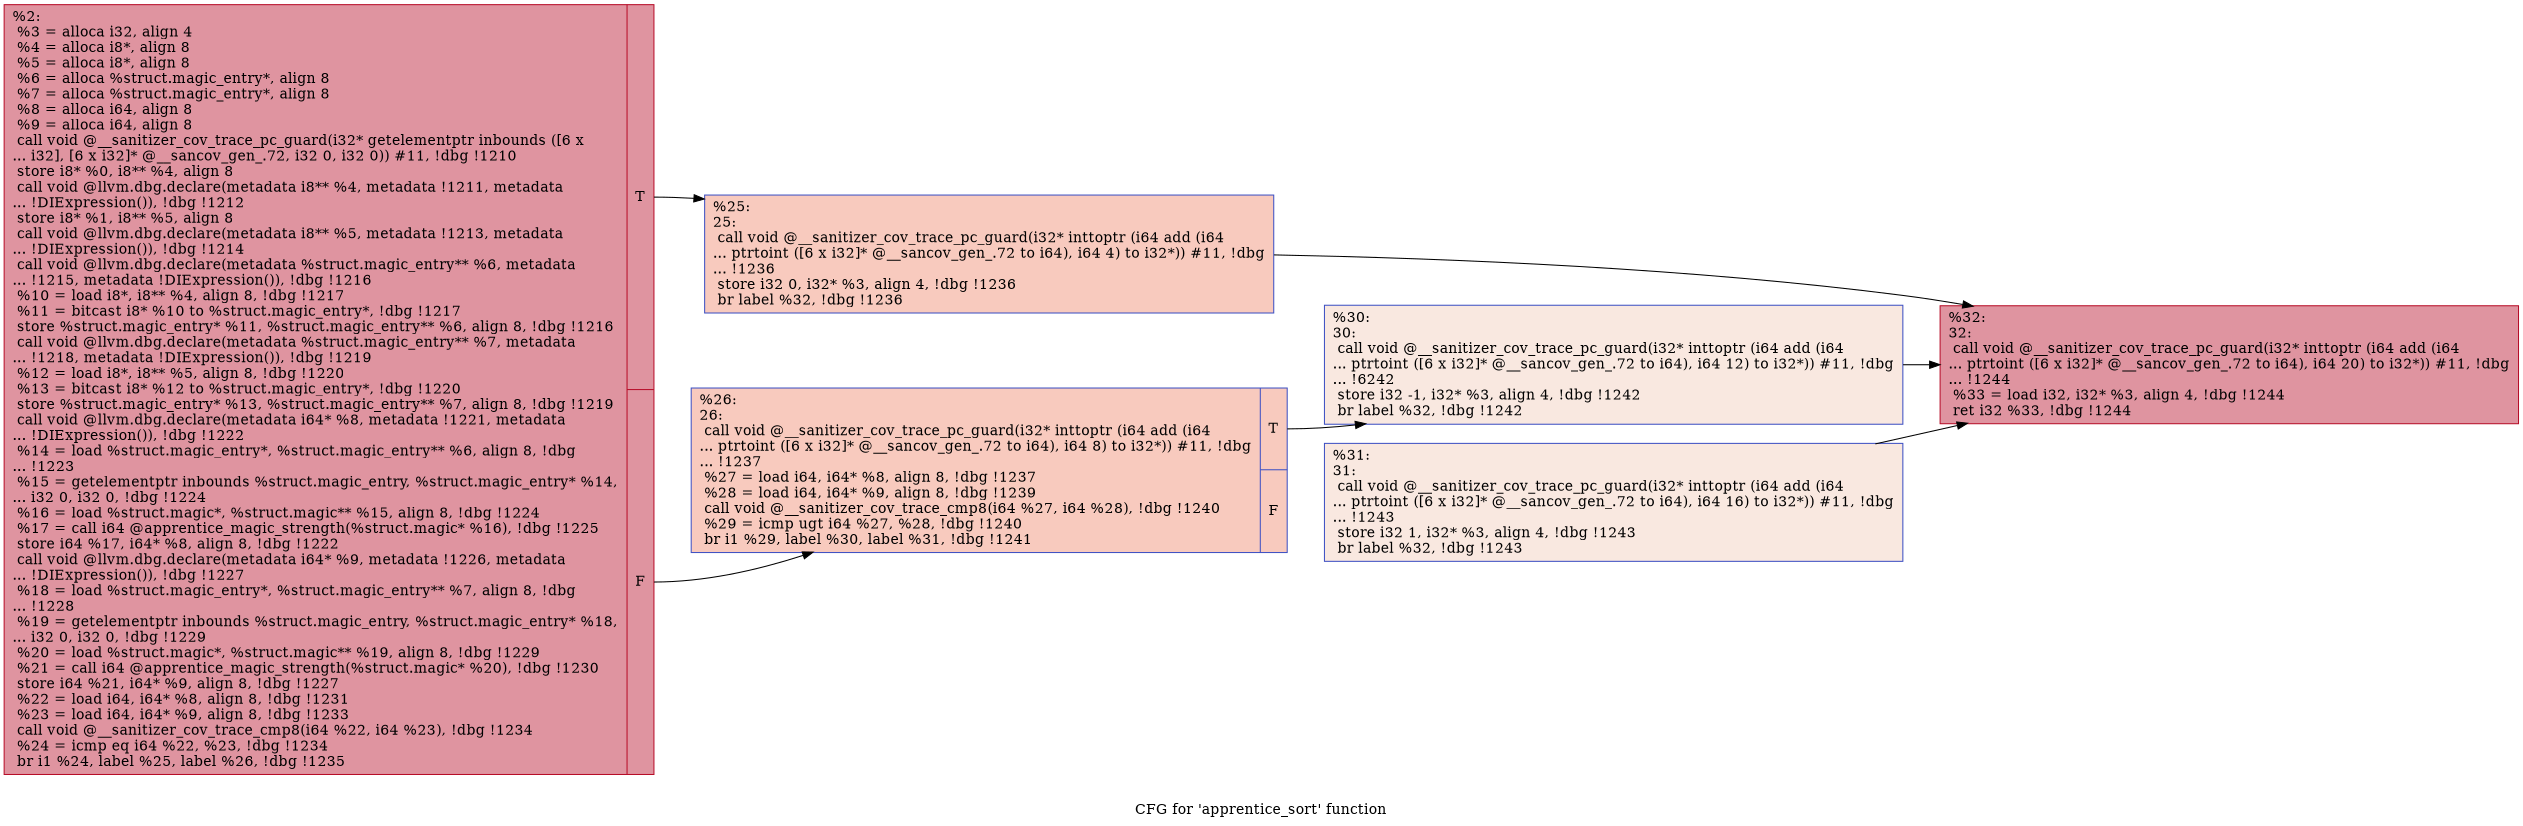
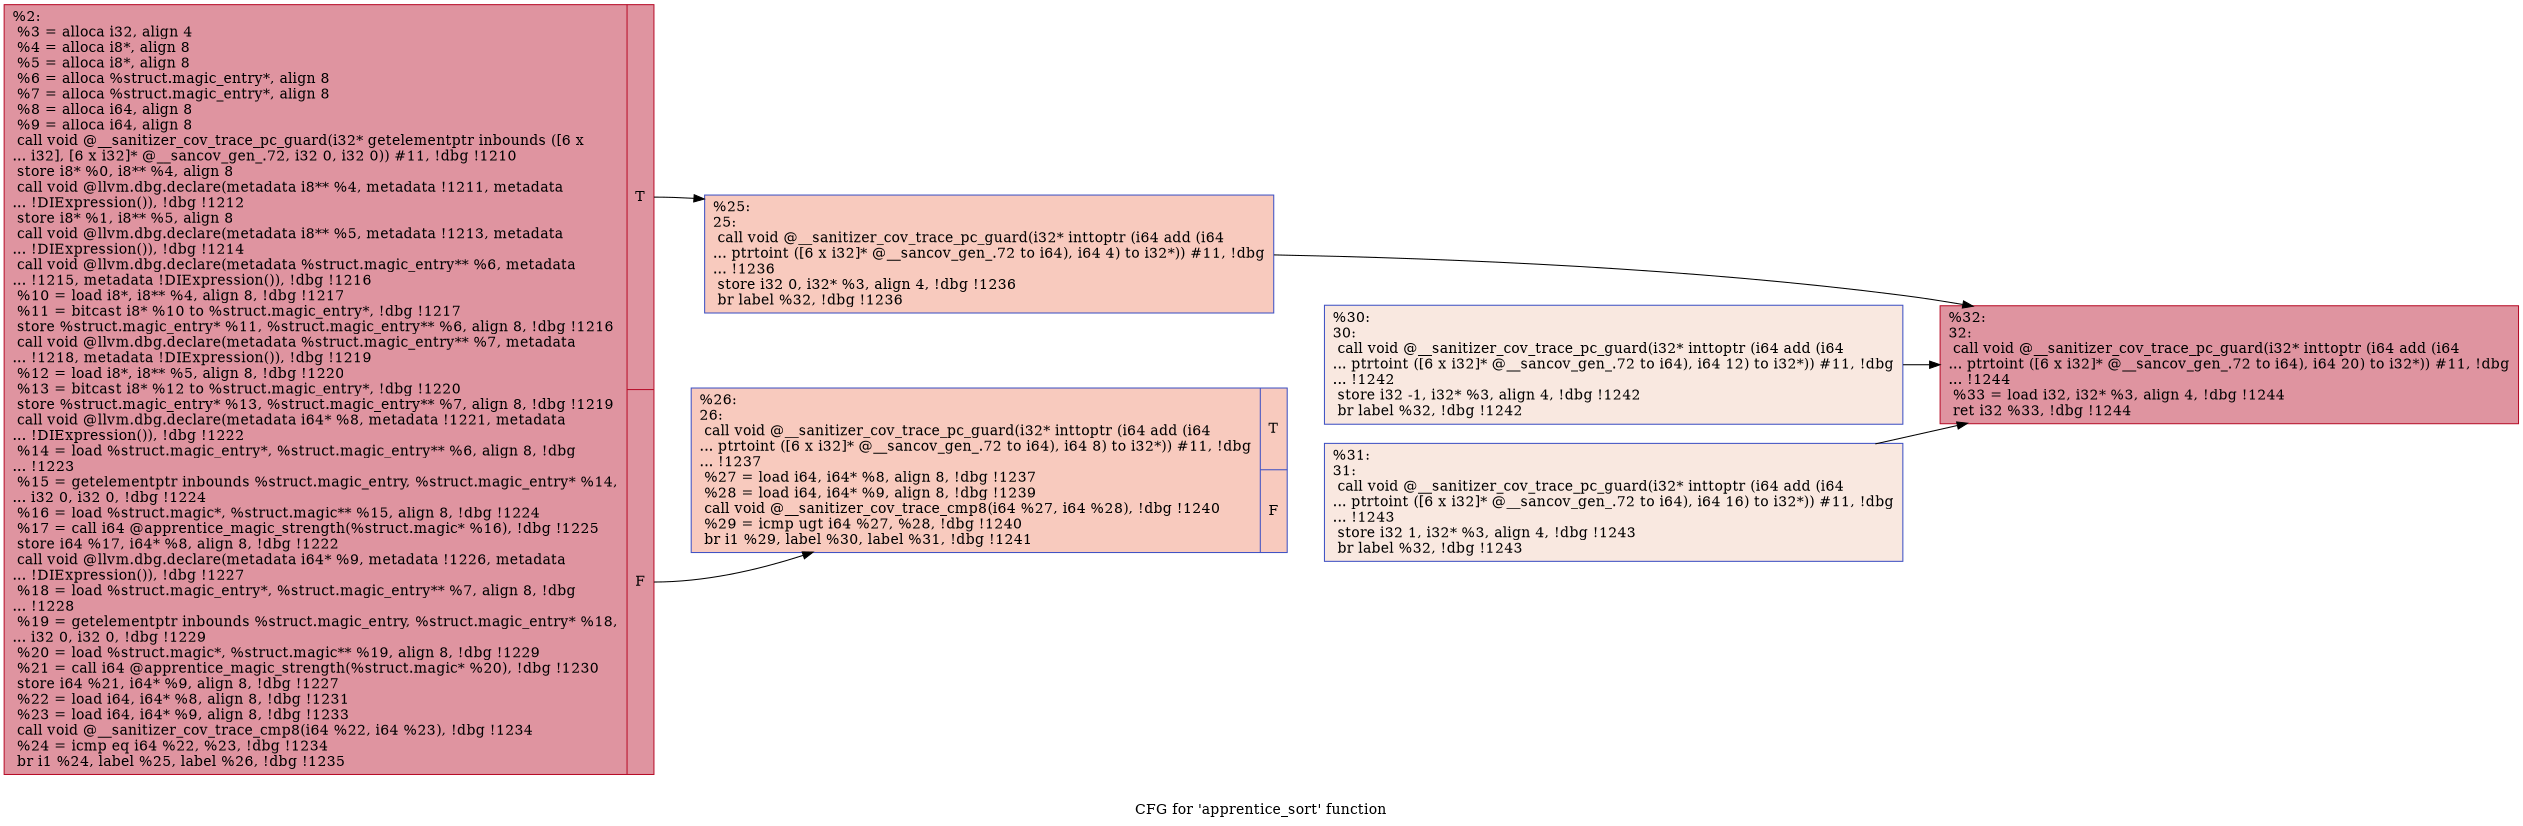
node "%30:": text "... !6242" -> "... !1242"
edge "%26:" -> "%30:": removed
